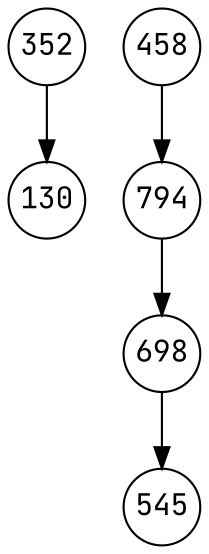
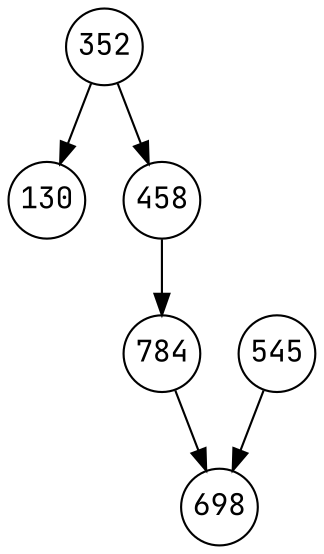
edge "352" -> "458": added
node "794": label "794" -> "784"
edge "698" -> "545": reversed
